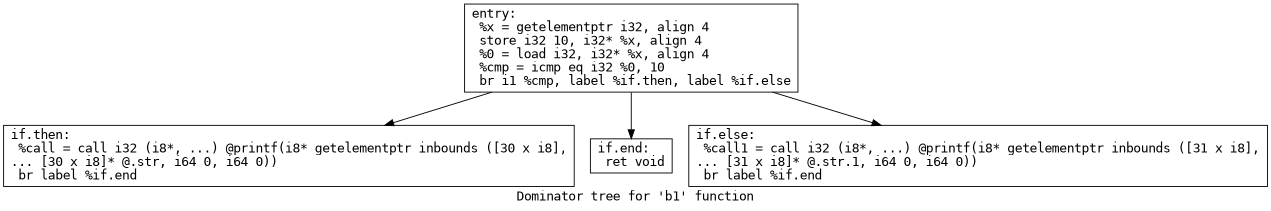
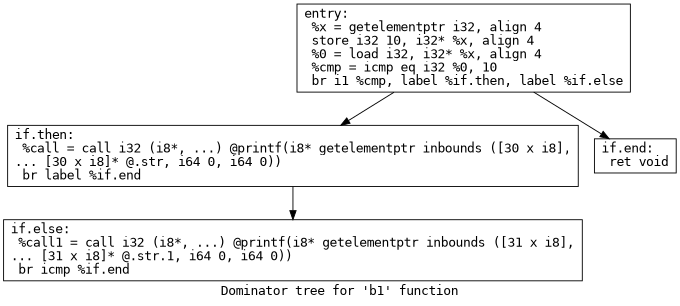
edge "entry:" -> "if.else:": now "if.then:" -> "if.else:"
node "if.else:": text "br label %if.end" -> "br icmp %if.end"
